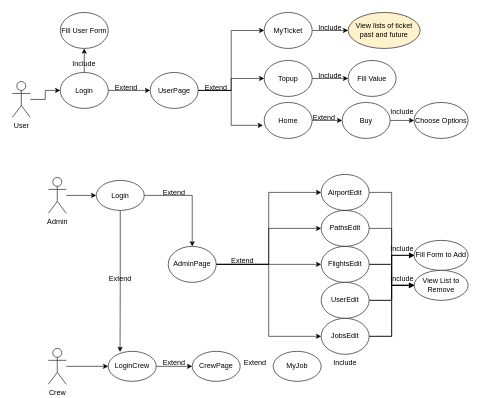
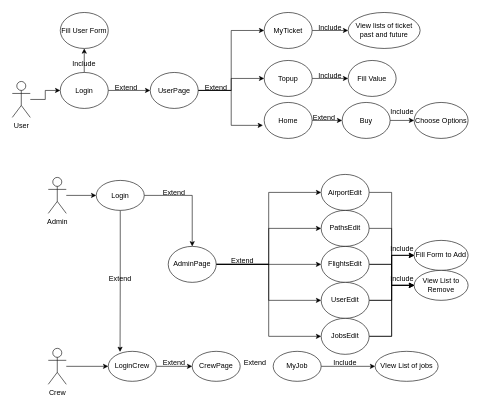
node "View lists of ticket past and future": fillcolor #fff2cc -> #ffffff
edge "AdminPage" -> "UserEdit": added
edge "MyJob" -> "VIew List of jobs": added
node "VIew List of jobs": added
